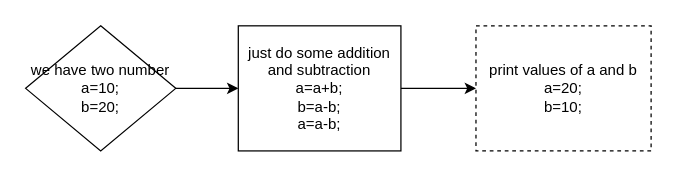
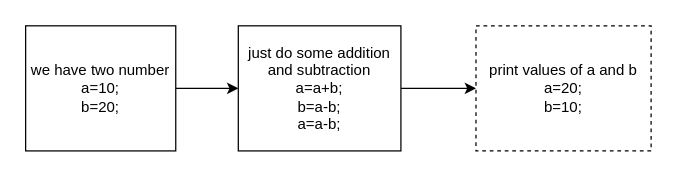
node "we have two number a=10; b=20;": shape diamond -> rectangle
